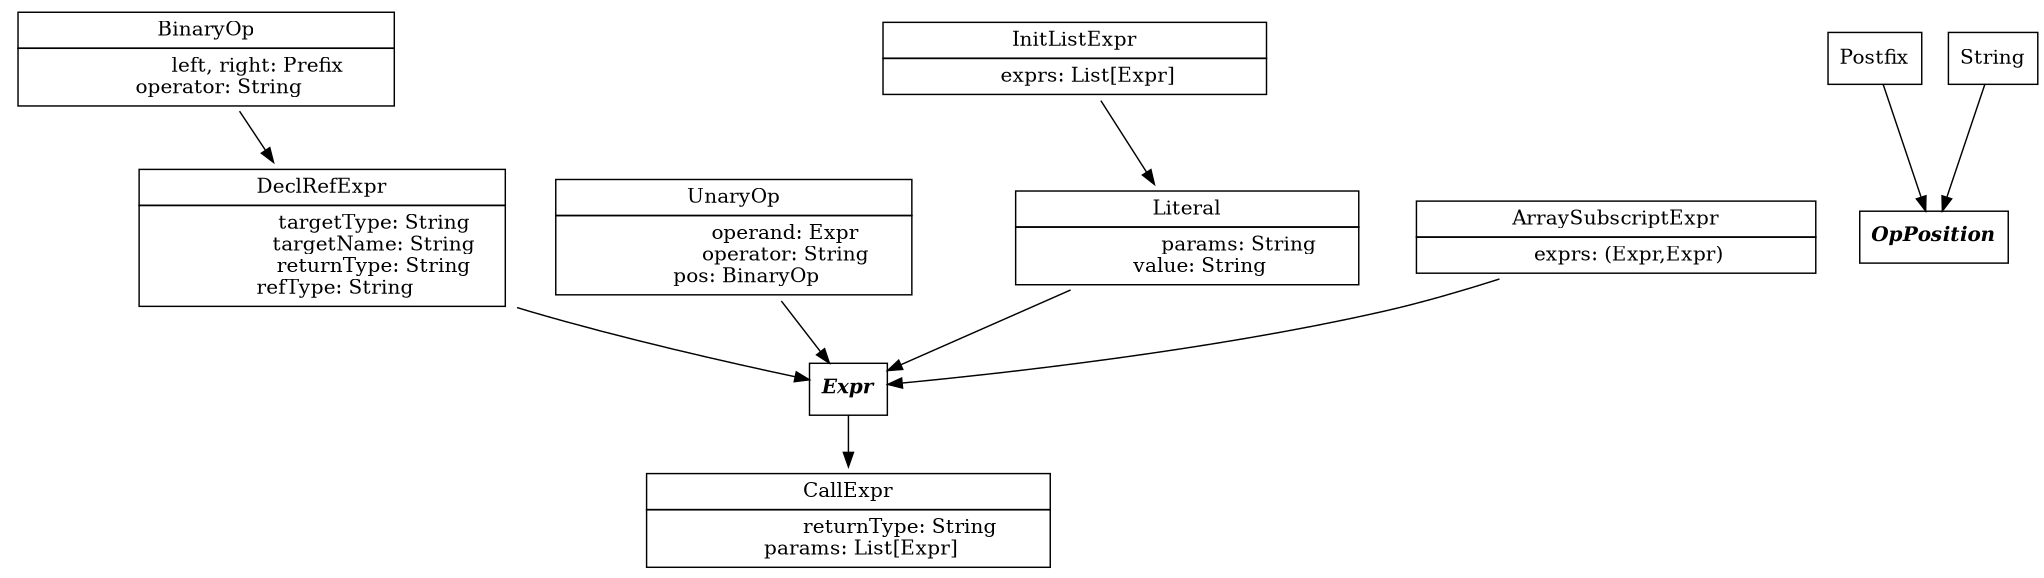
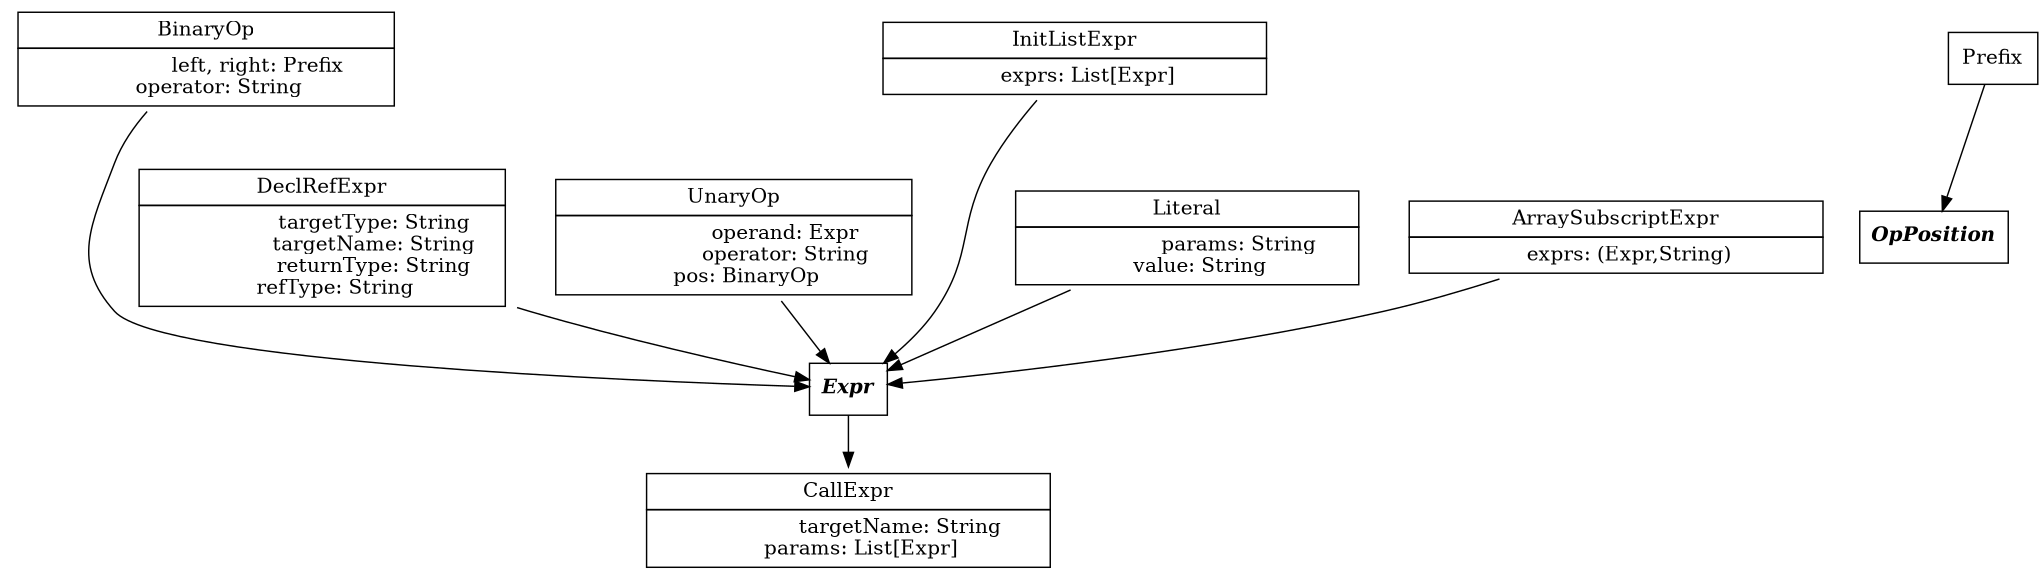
node "Postfix": removed
node "String": label "String" -> "Prefix"
edge "BinaryOp" -> "DeclRefExpr": now "BinaryOp" -> "Expr"
edge "InitListExpr" -> "Literal": now "InitListExpr" -> "Expr"
node "ArraySubscriptExpr": text "exprs: (Expr,Expr)" -> "exprs: (Expr,String)"
node "CallExpr": text "returnType: String" -> "targetName: String"
